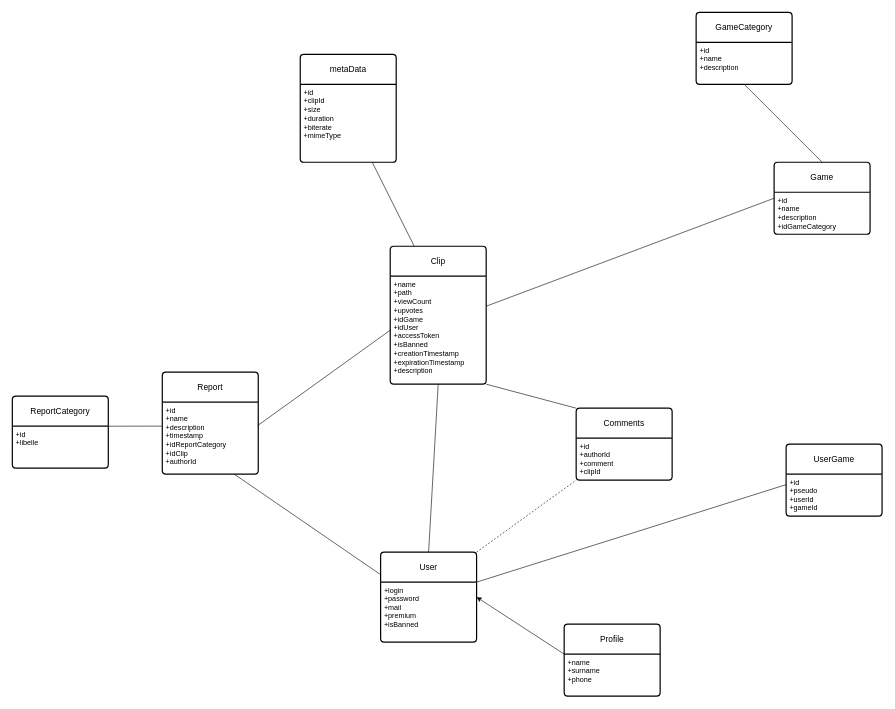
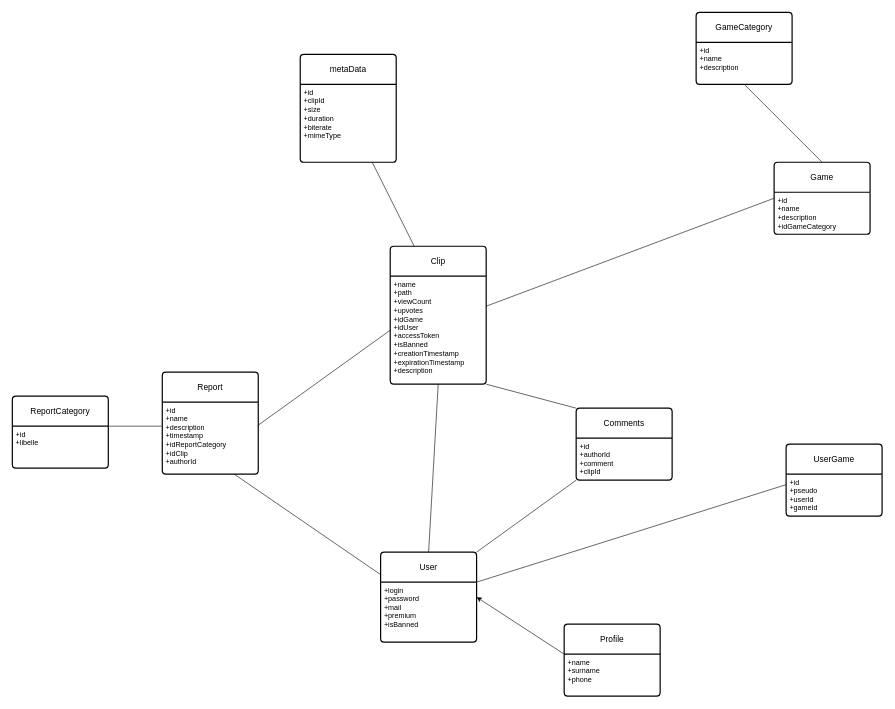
edge "+id +authorId +comment +clipId" -- "User": style dashed -> solid
